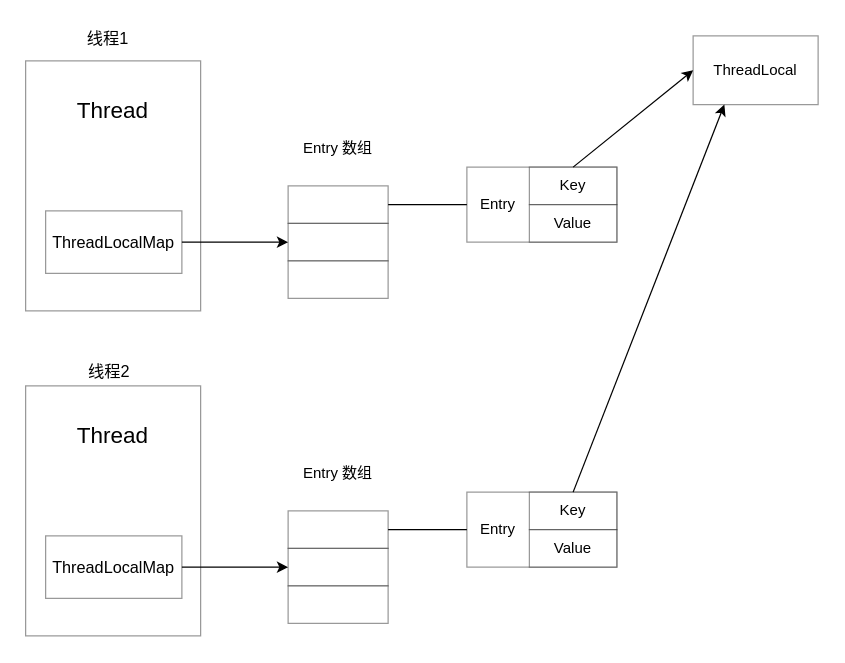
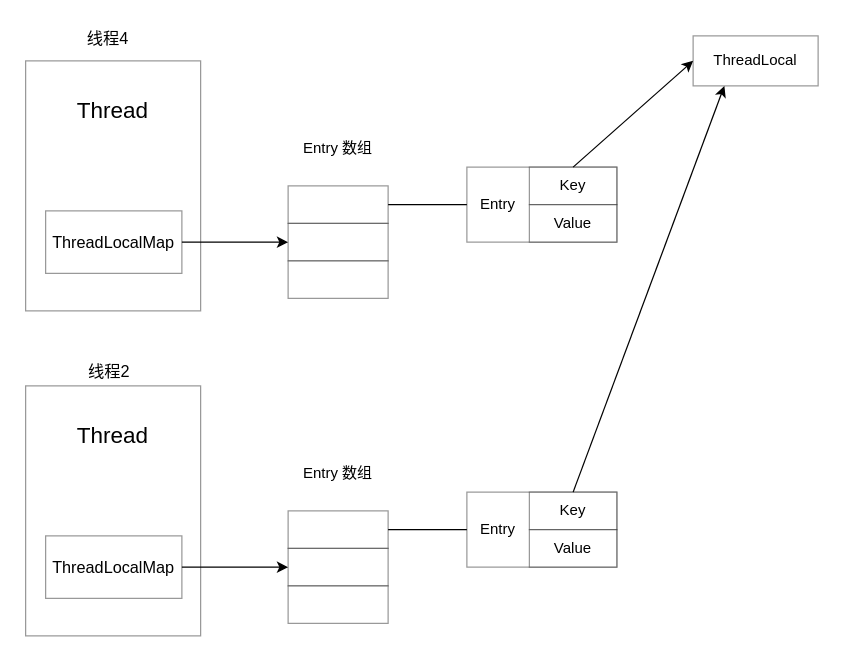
node "线程1": label "线程1" -> "线程4"
node "ThreadLocal": size 125x69 -> 125x50
